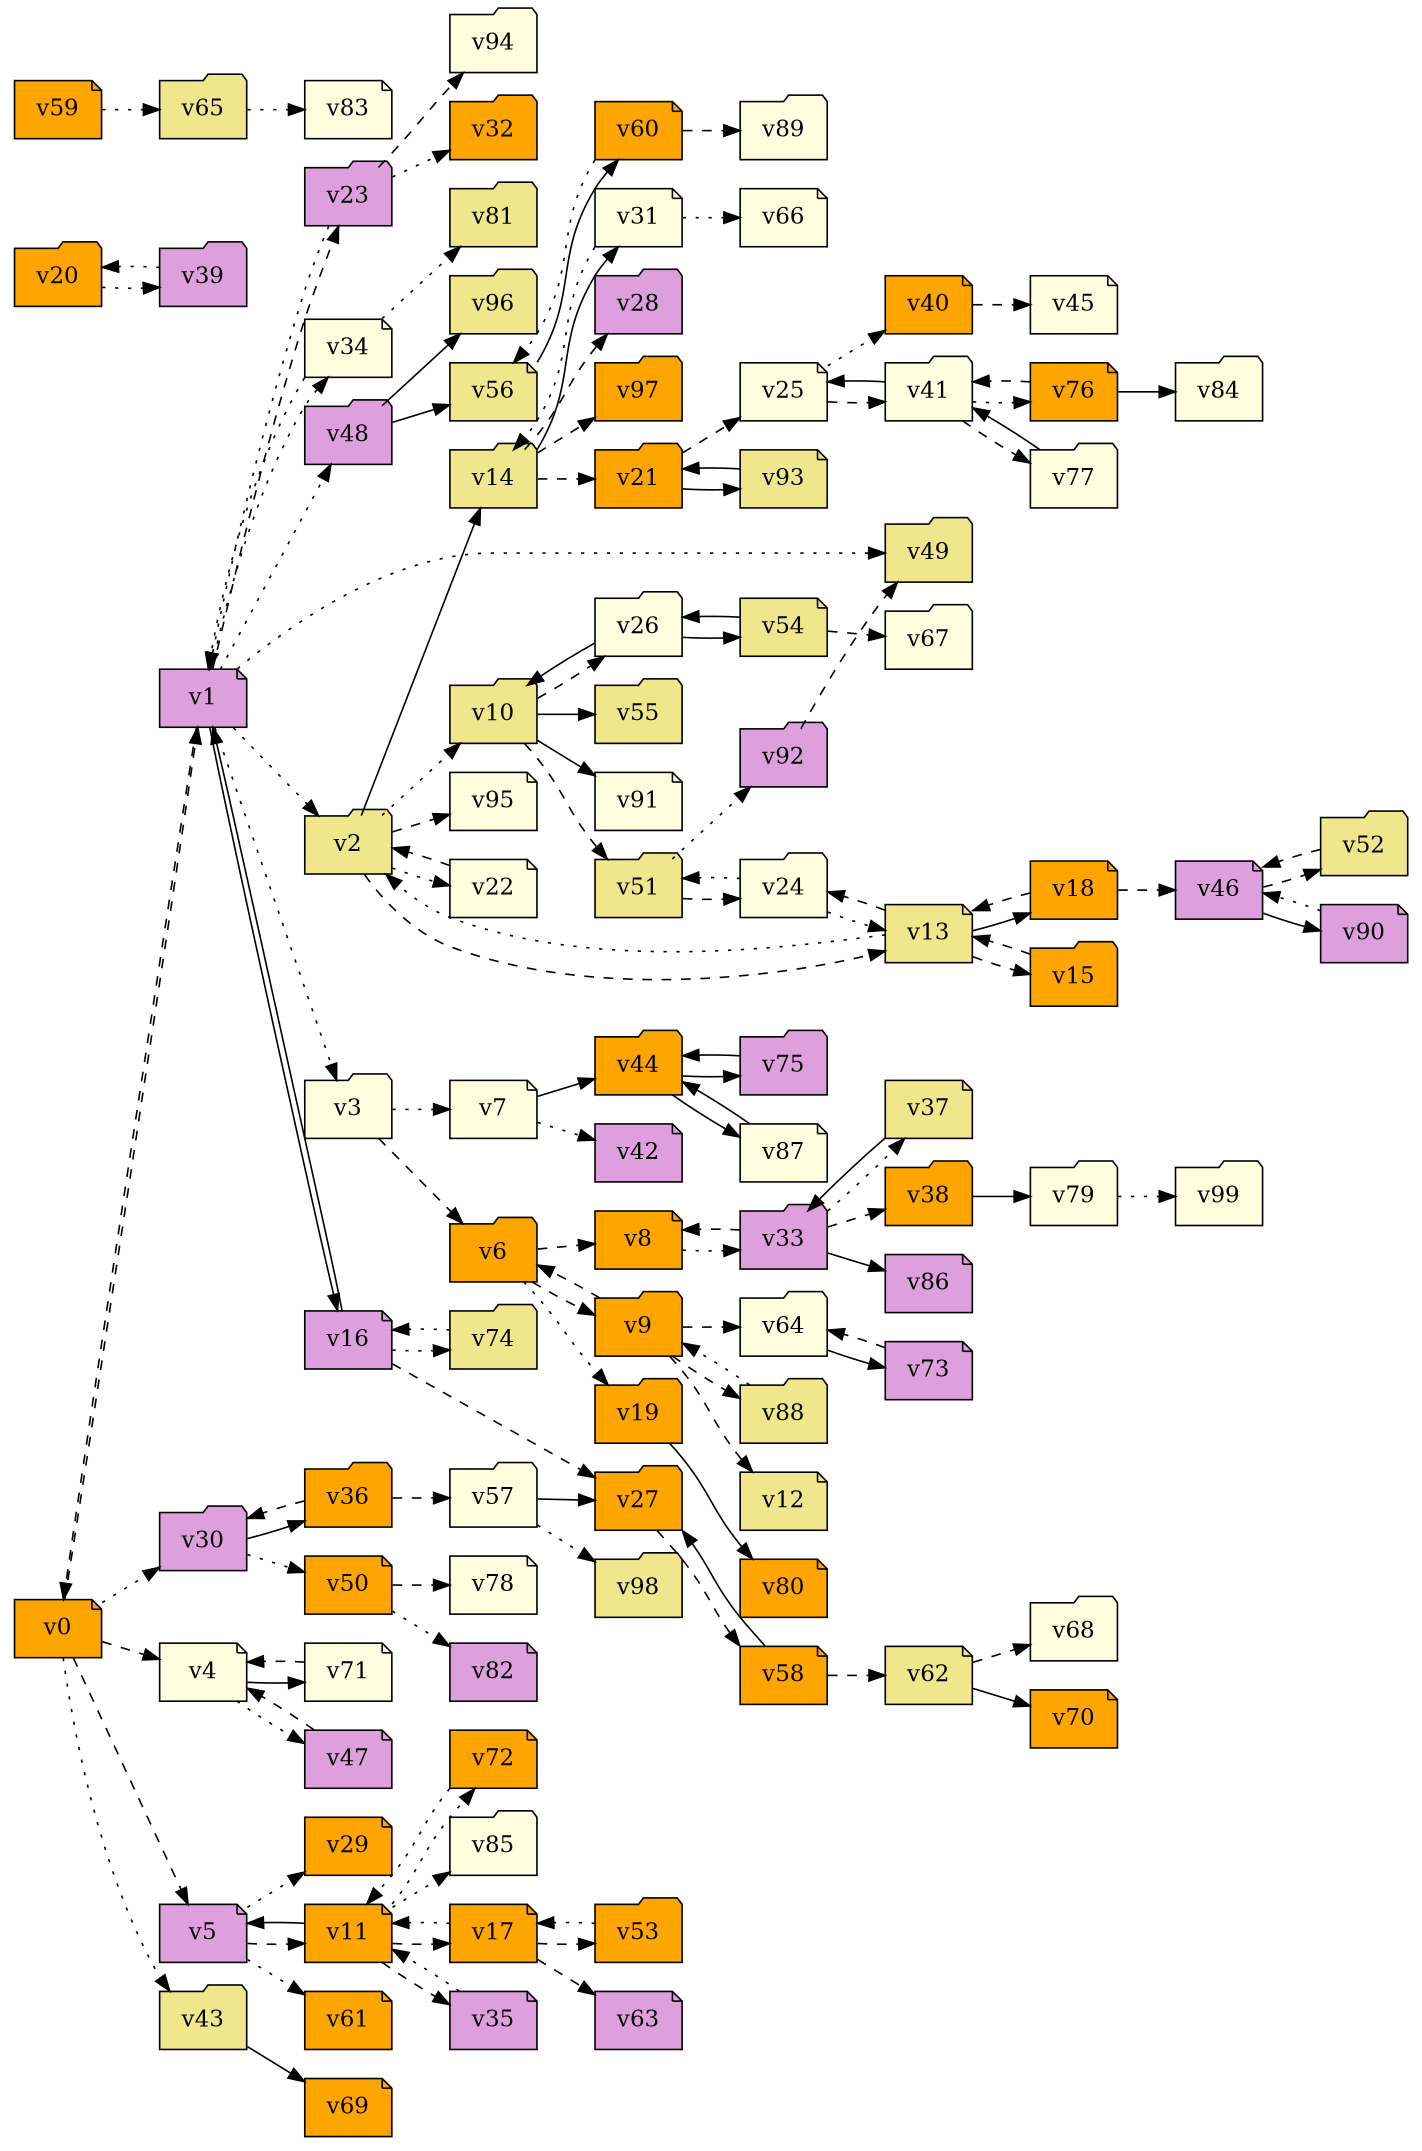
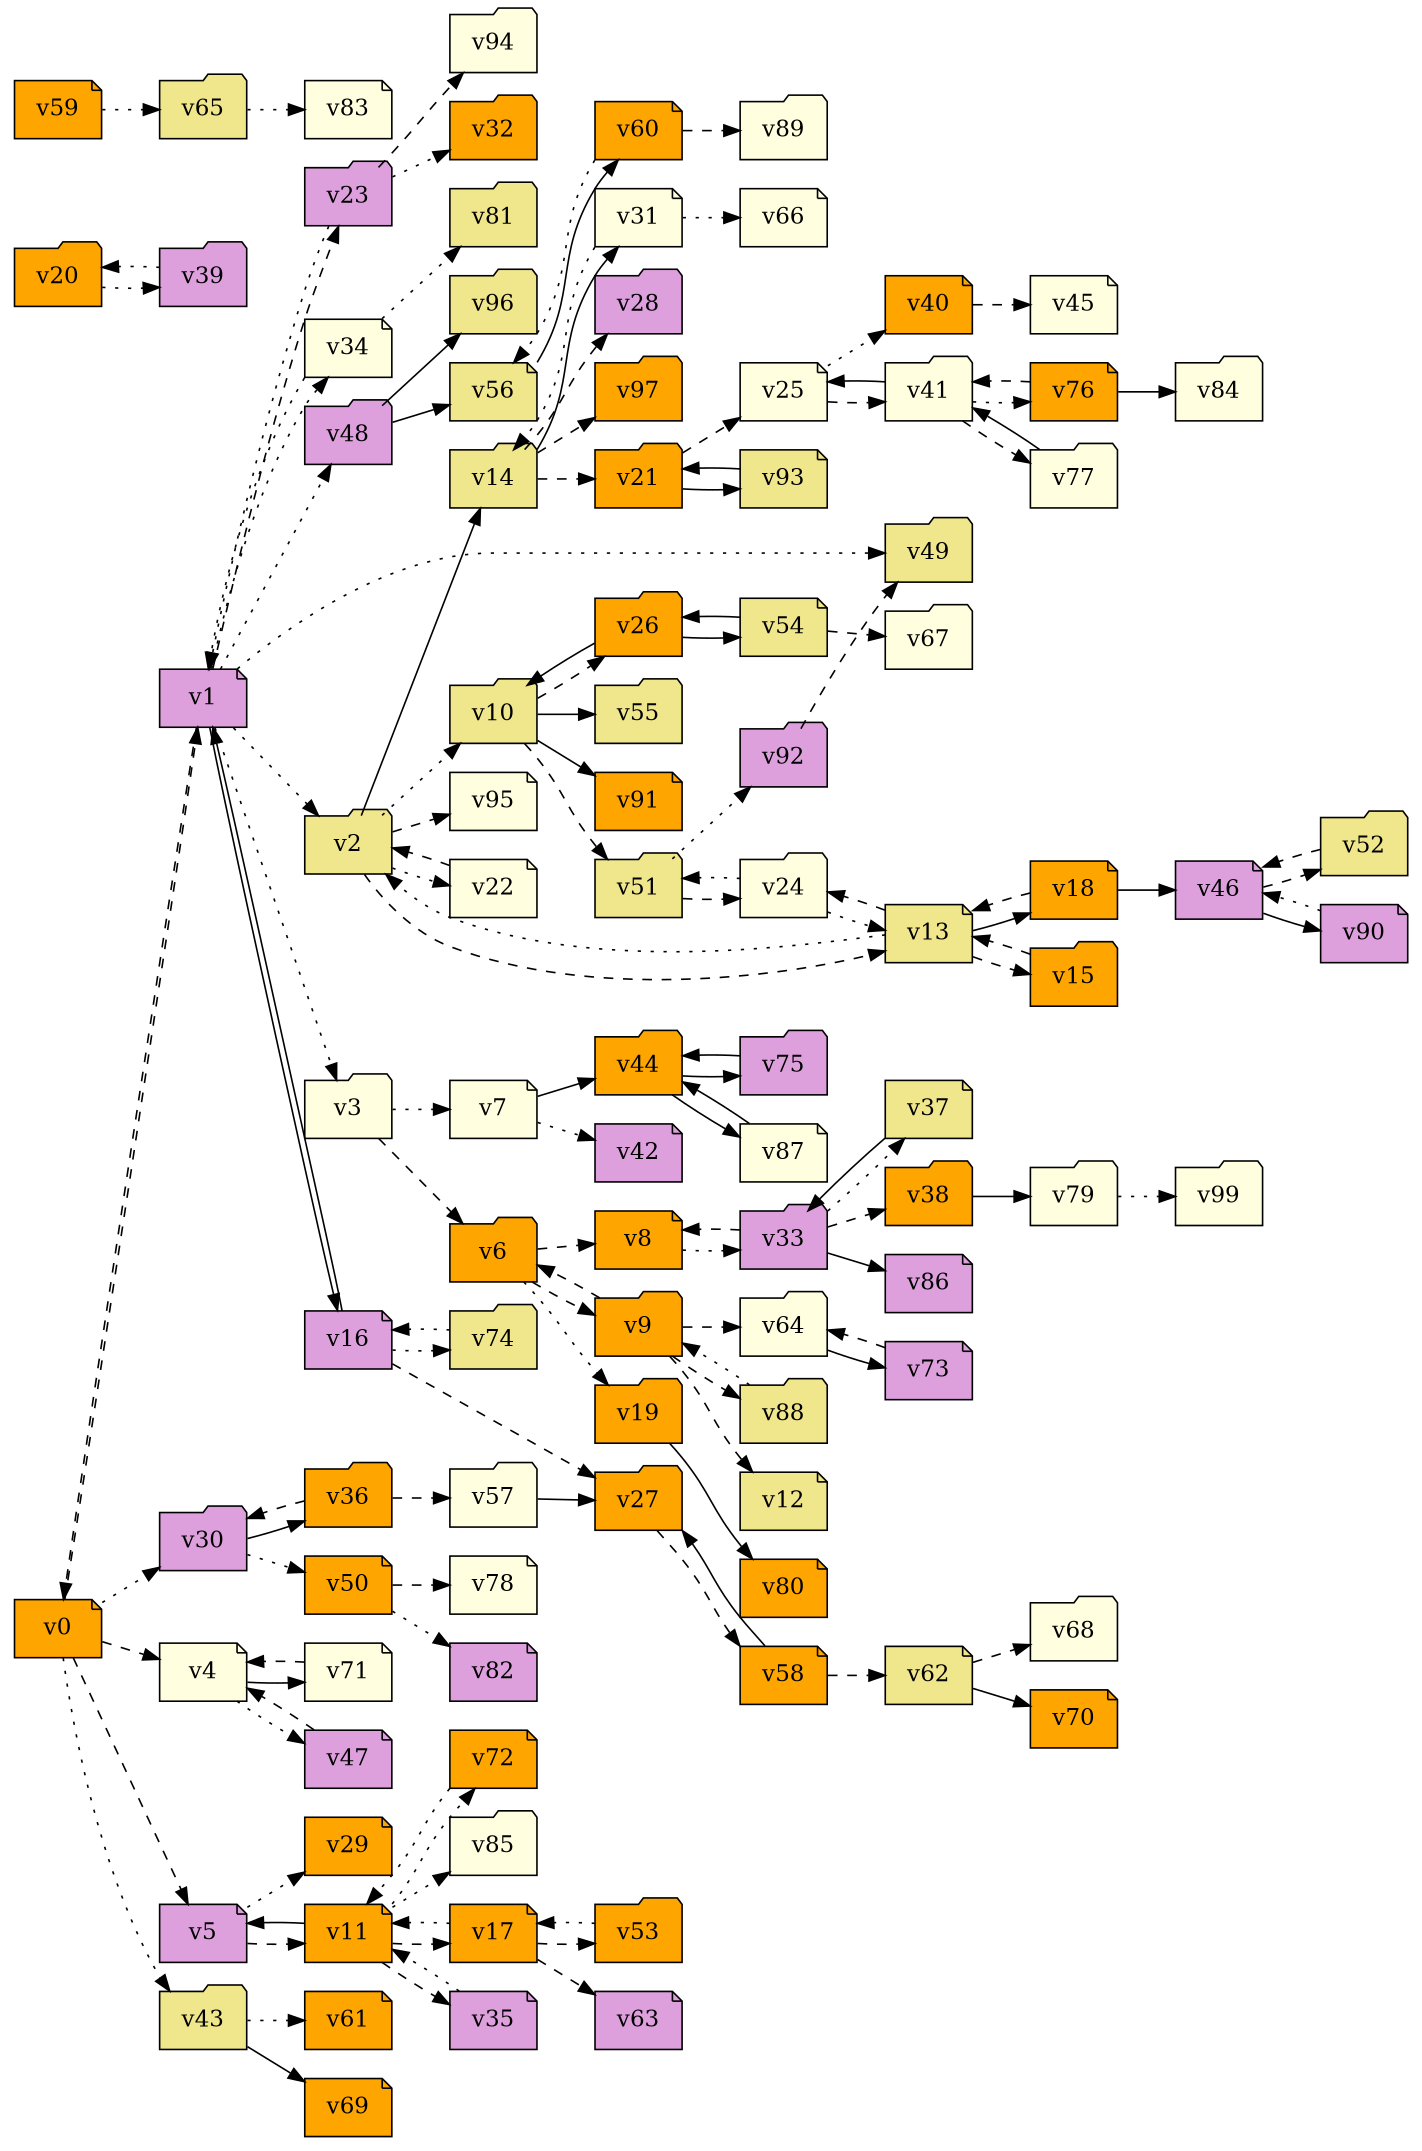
node "v26": fillcolor lightyellow -> orange
node "v91": fillcolor lightyellow -> orange
edge "v18" -> "v46": style dashed -> solid
node "v98": removed
edge "v5" -> "v61": now "v43" -> "v61"
